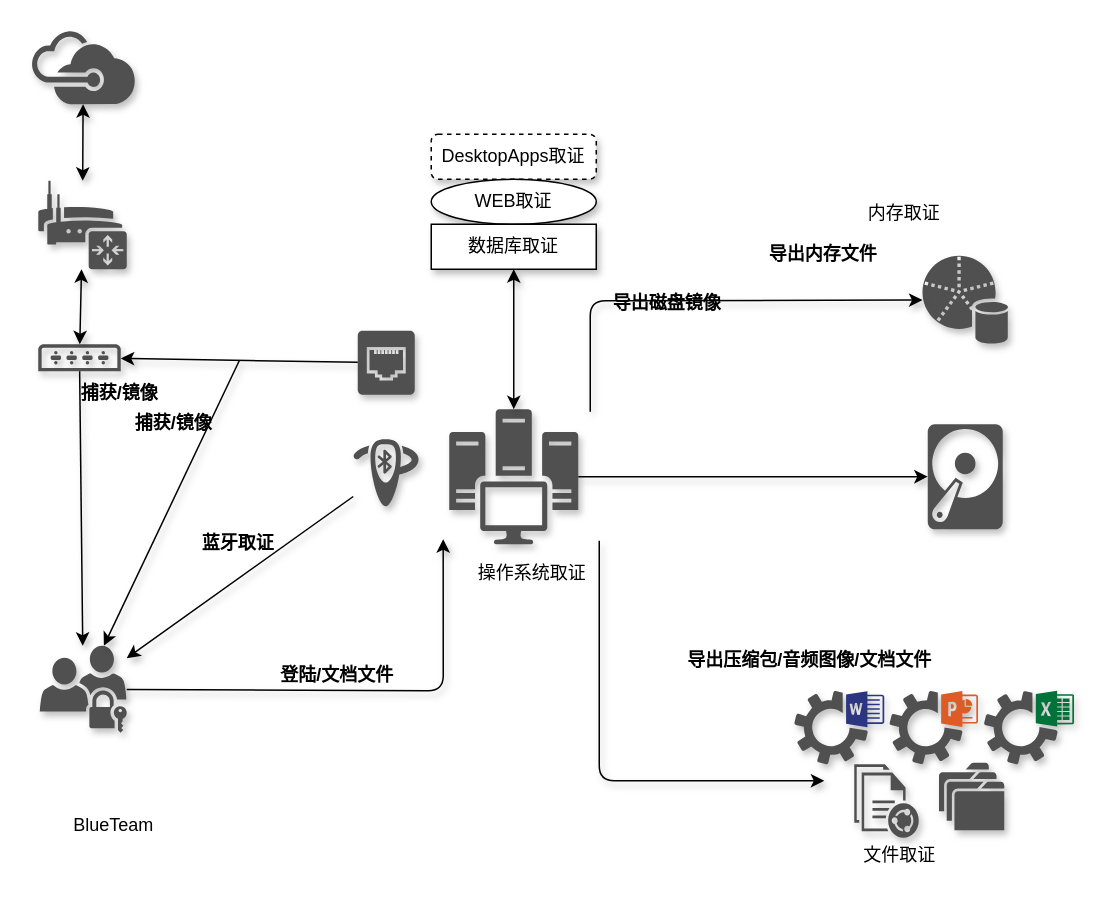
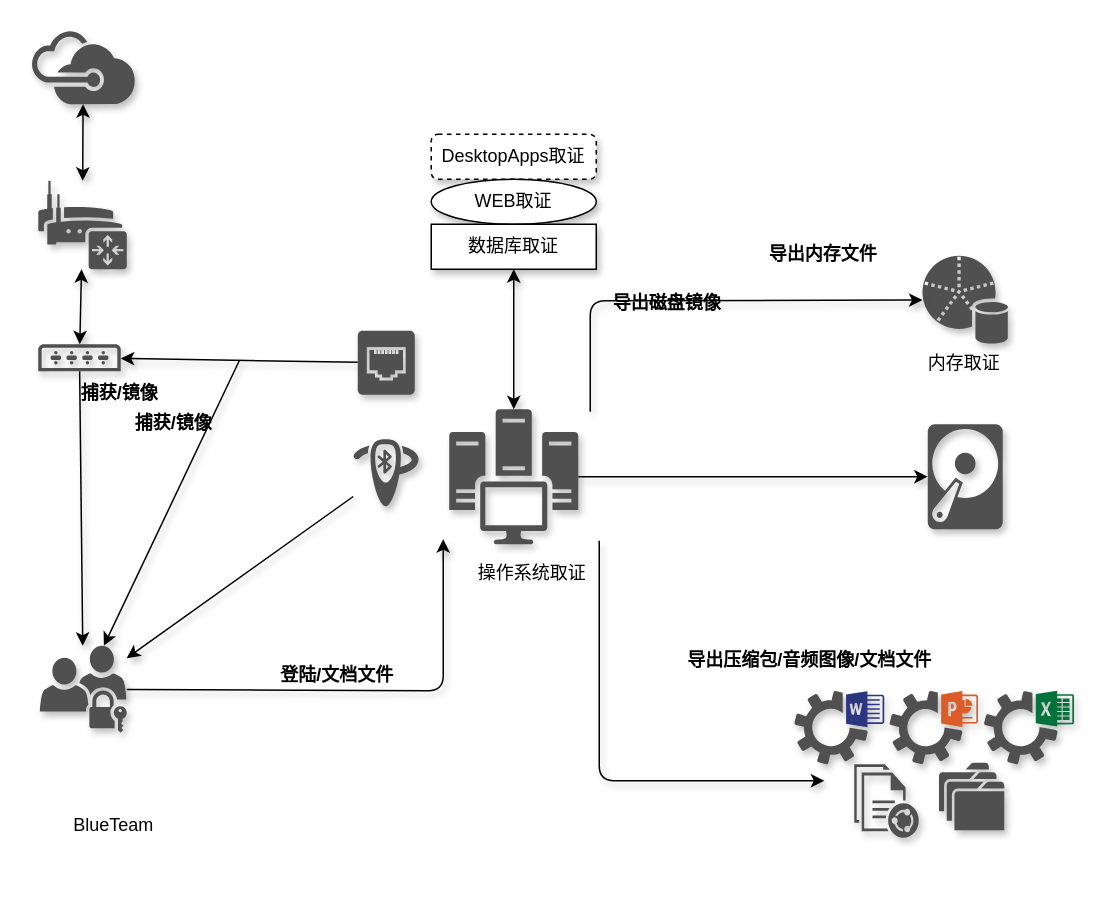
node "内存取证": moved (903, 214) -> (963, 364)
node "蓝牙取证": removed
node "文件取证": removed
